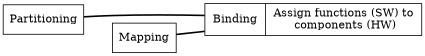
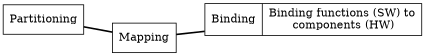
node "Binding": text "Assign functions (SW) to" -> "Binding functions (SW) to"
edge "Partitioning" -- "Binding": now "Partitioning" -- "Mapping"
